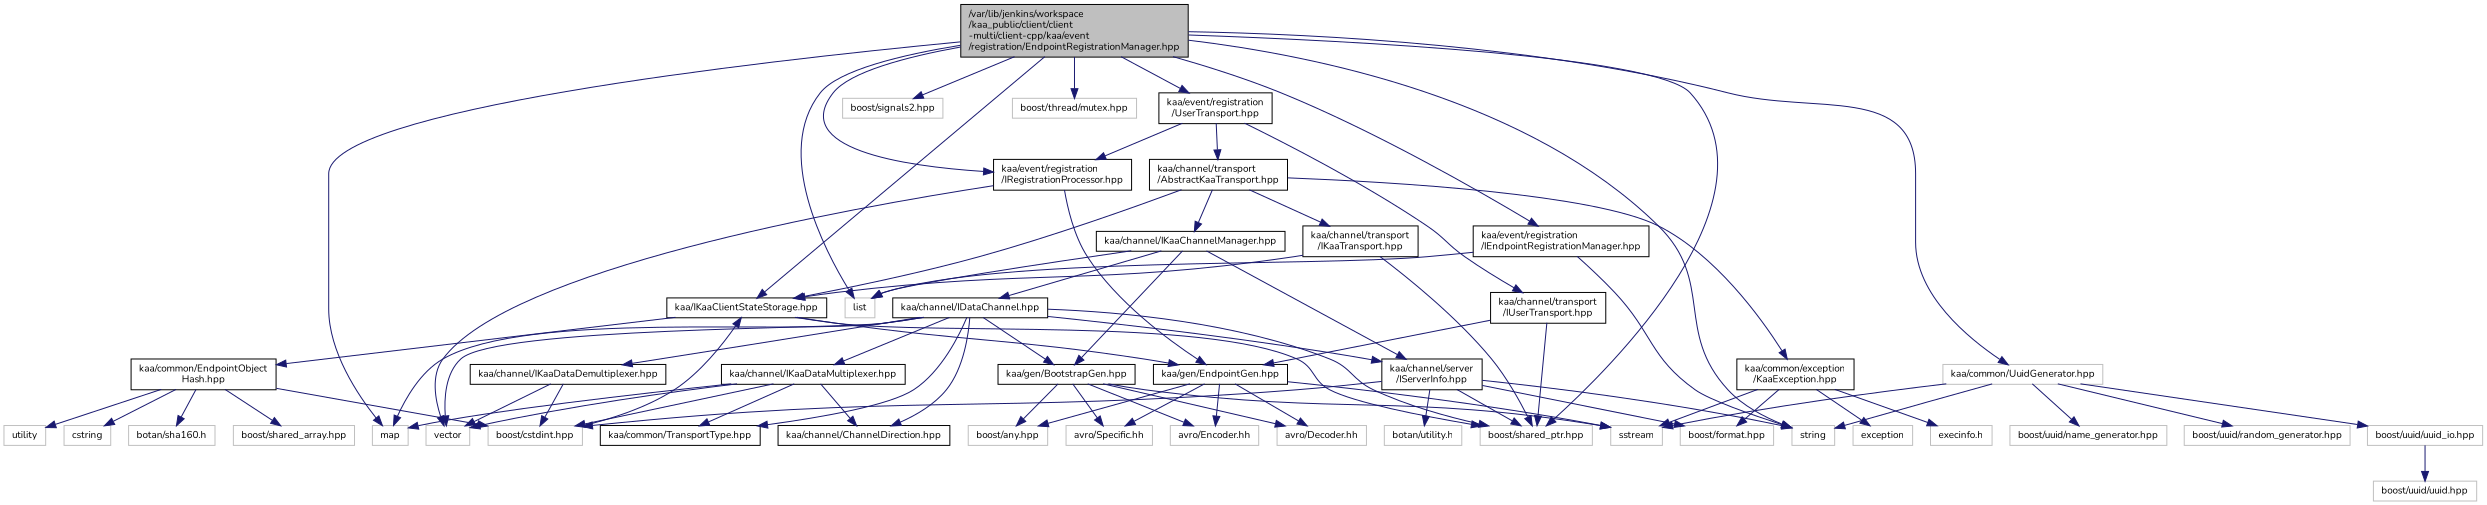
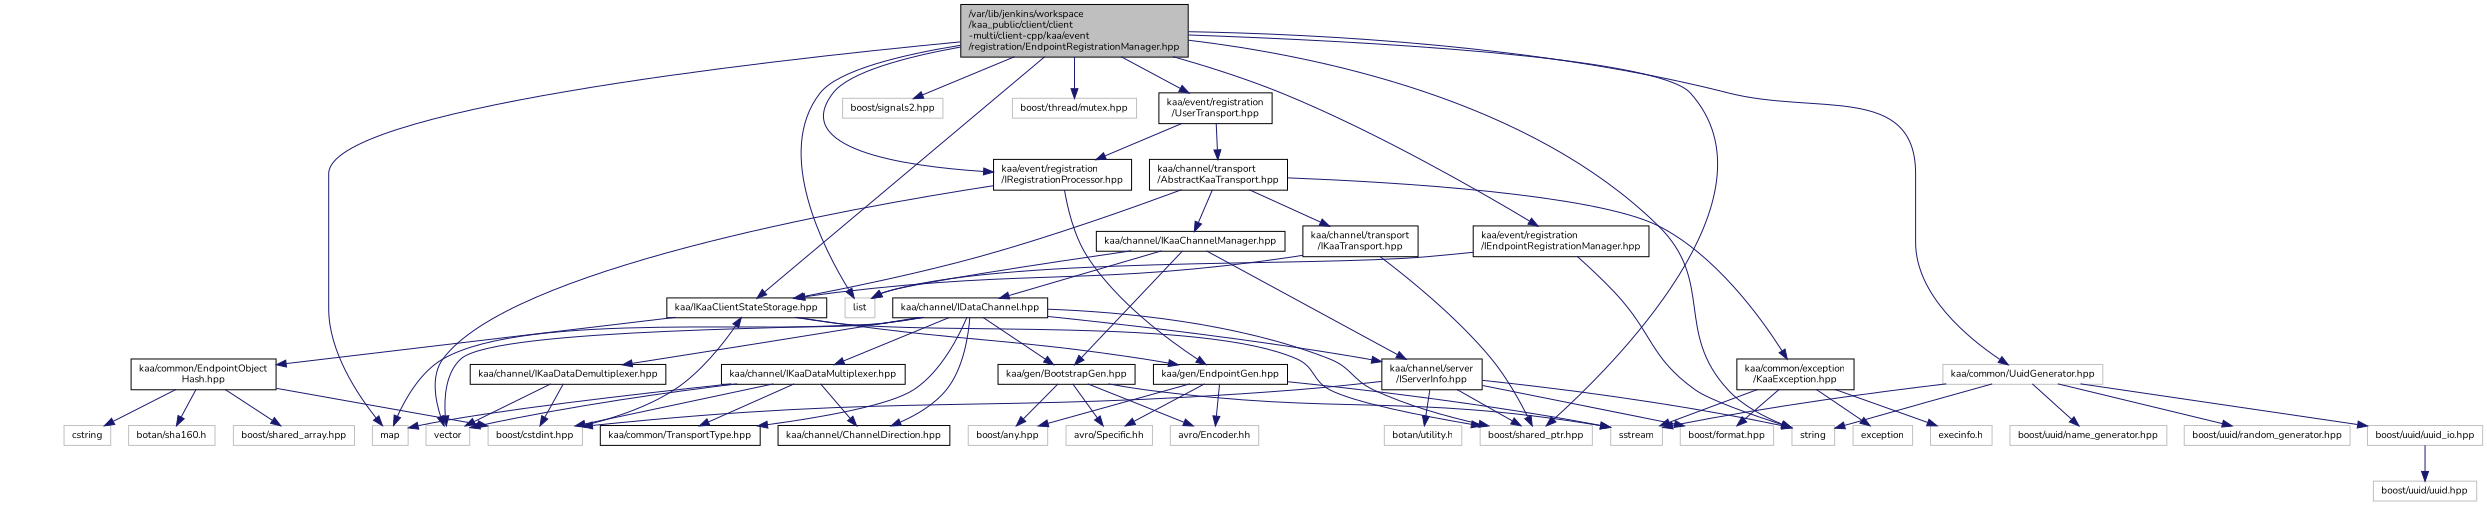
node "kaa/channel/transport /IUserTransport.hpp": removed
node "utility": removed
node "avro/Decoder.hh": removed
